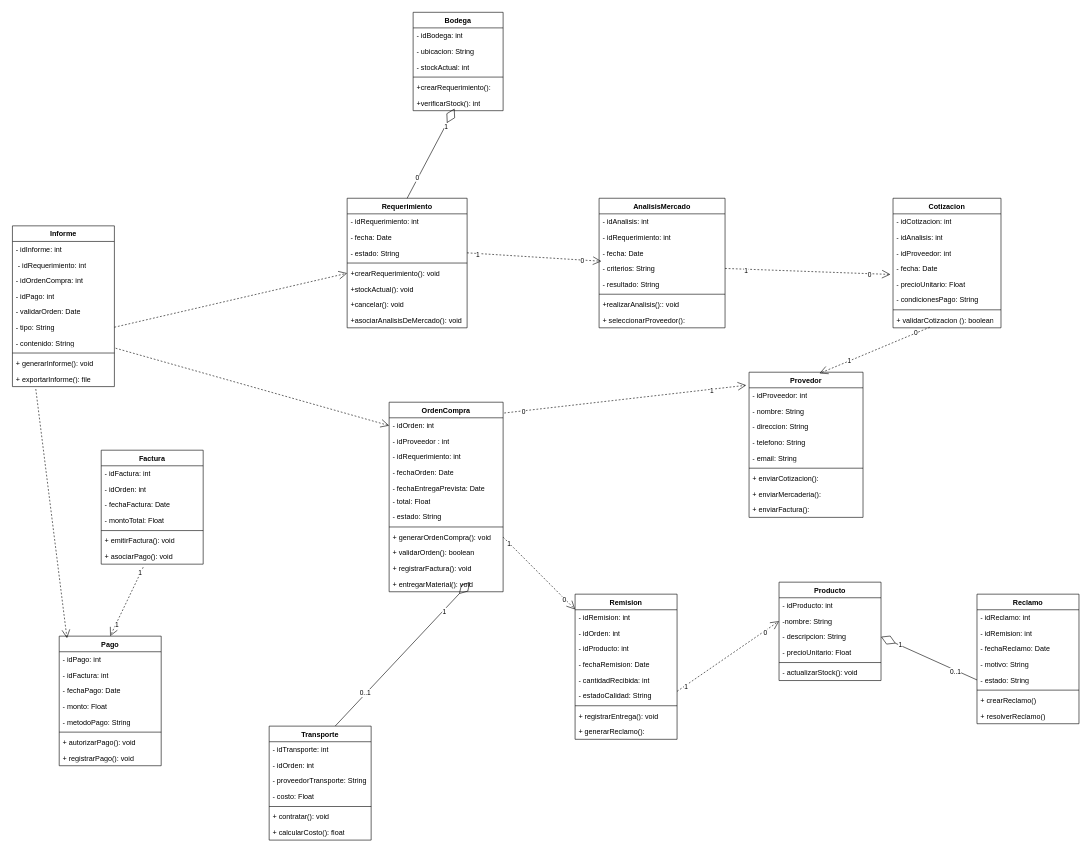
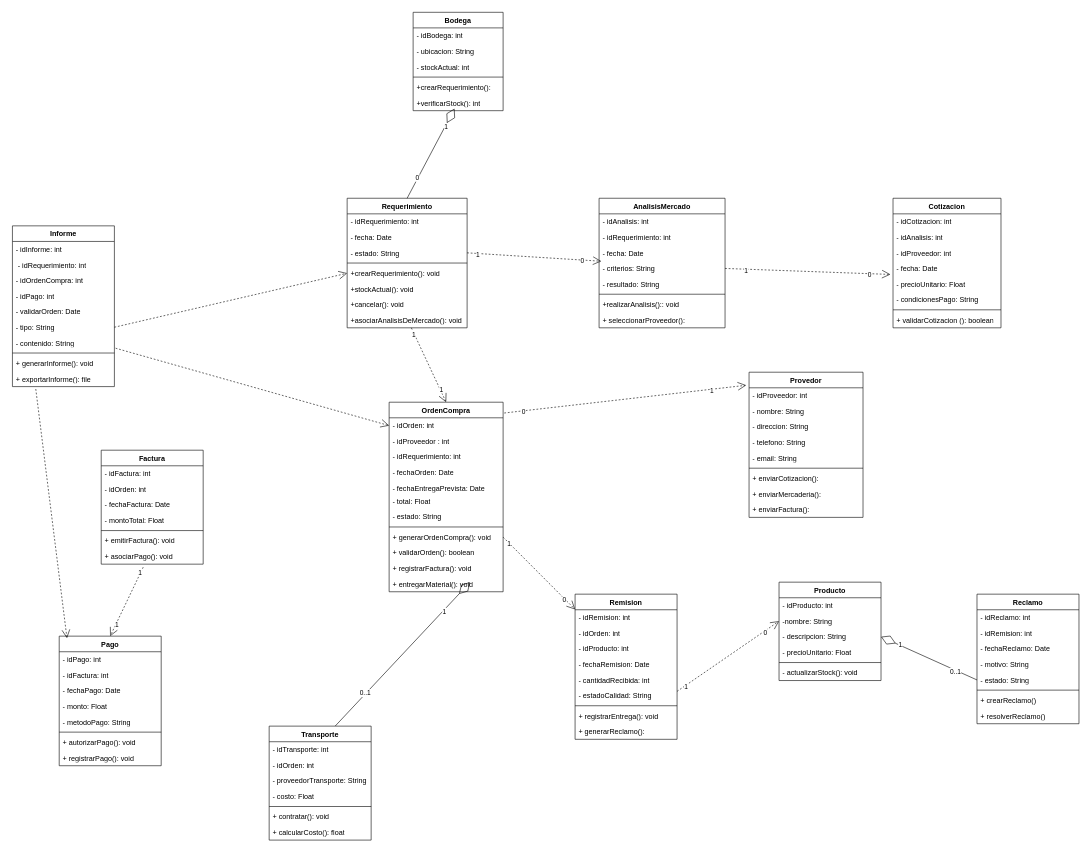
edge "+ validarCotizacion (): boolean" -> "Provedor": removed, labels "0", "1"
edge "+asociarAnalisisDeMercado(): void" -> "OrdenCompra": added, labels "1", "1"
